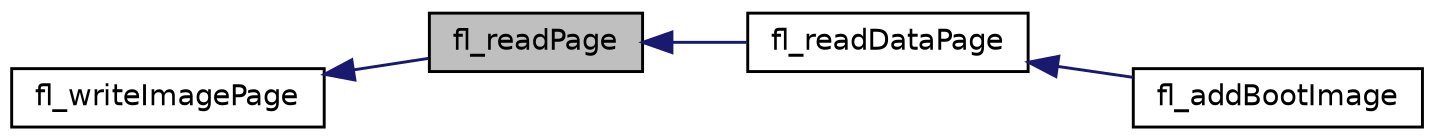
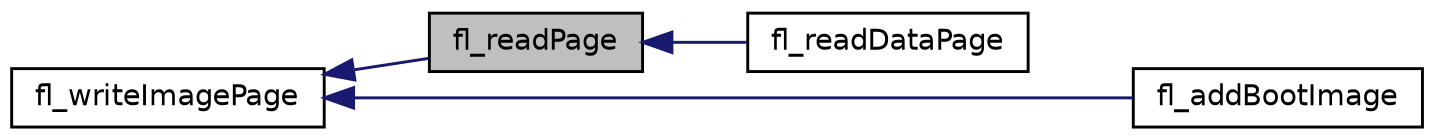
edge "fl_addBootImage" -> "fl_readDataPage": now "fl_addBootImage" -> "fl_writeImagePage"
